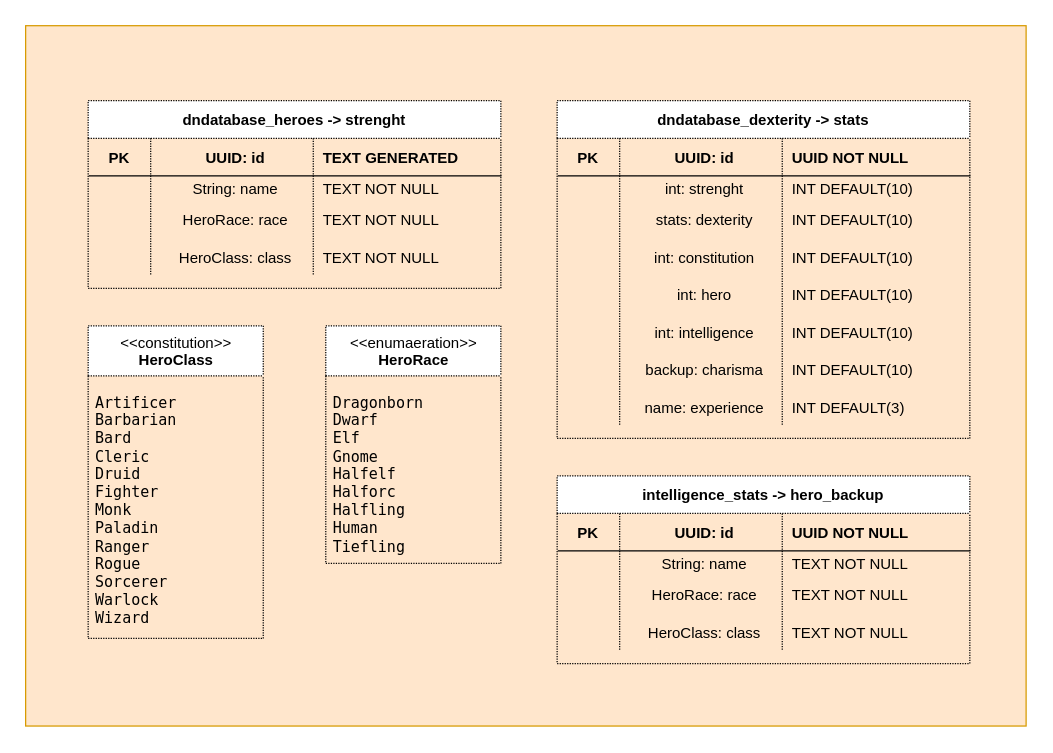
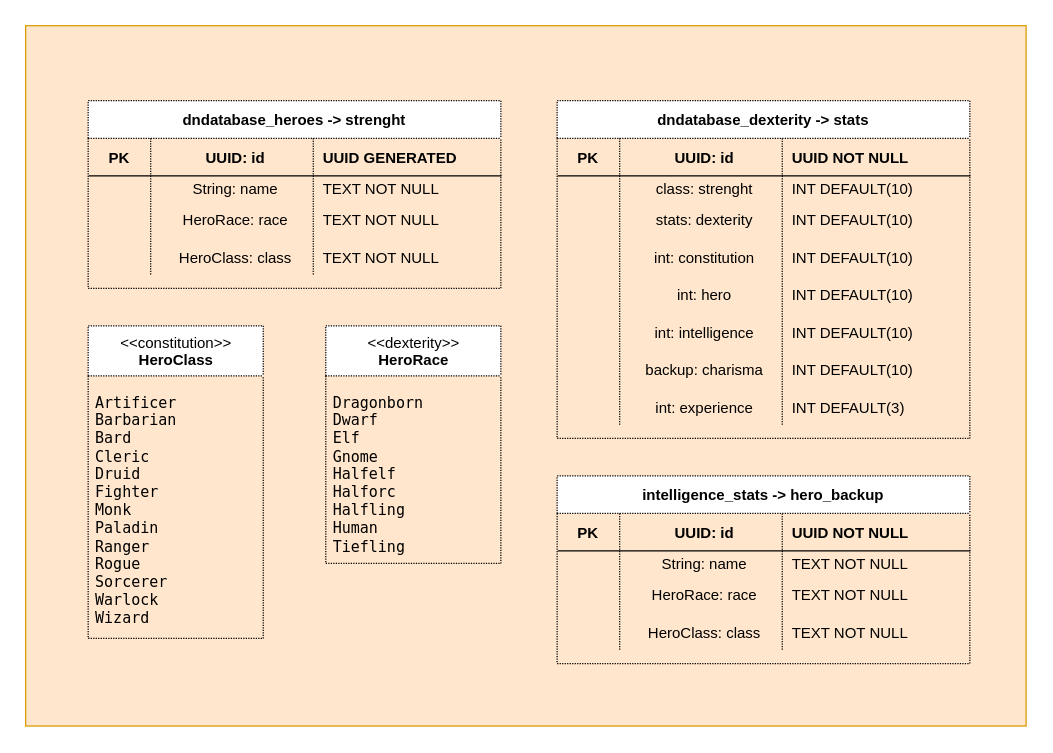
node "TEXT GENERATED": label "TEXT GENERATED" -> "UUID GENERATED"
node "int: strenght": label "int: strenght" -> "class: strenght"
node "<<enumaeration>> HeroRace": label "<<enumaeration>> HeroRace" -> "<<dexterity>> HeroRace"
node "name: experience": label "name: experience" -> "int: experience"
